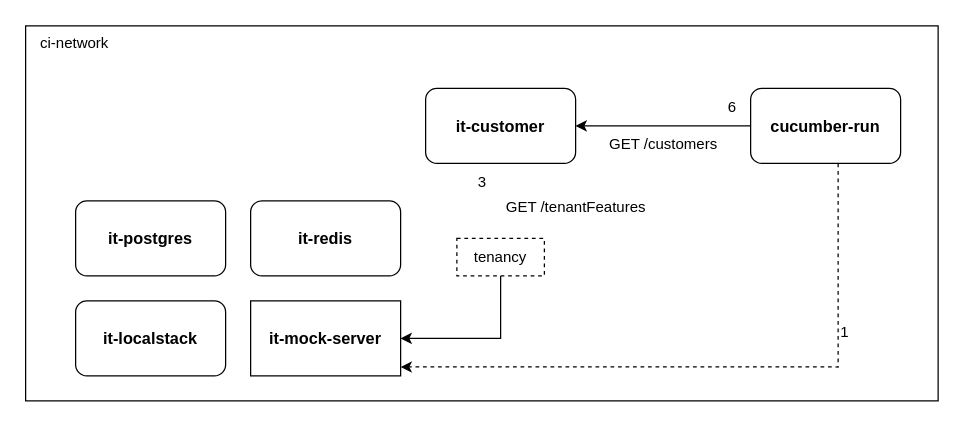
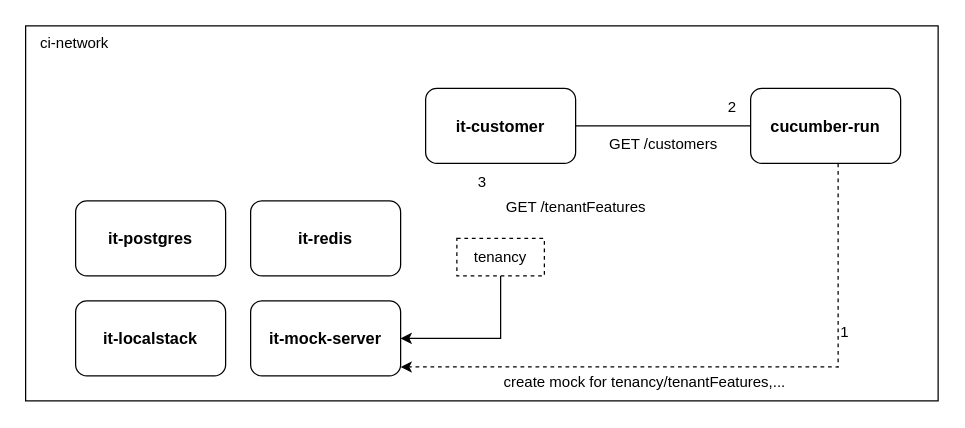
node "6": label "6" -> "2"
edge "cucumber-run" -> "it-customer": arrowhead classic -> none
node "it-mock-server": shape rectangle -> rounded rectangle
node "create mock for tenancy/tenantFeatures,...": added
